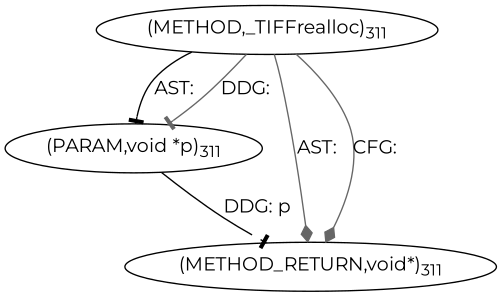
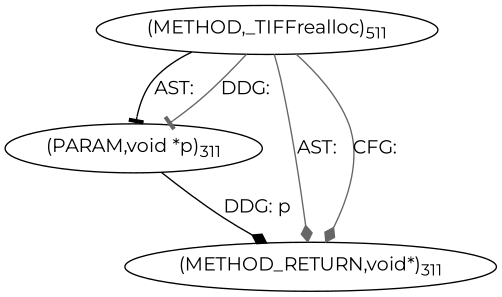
node "(METHOD,_TIFFrealloc)": text "311" -> "511"
edge "(PARAM,void *p)" -> "(METHOD_RETURN,void*)": arrowhead tee -> diamond
